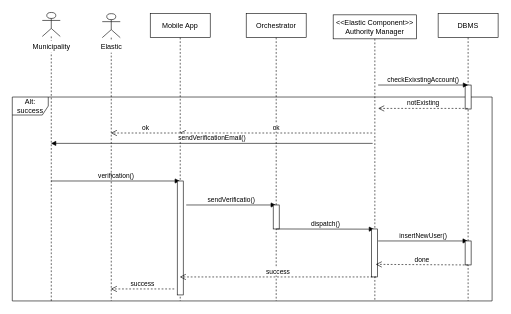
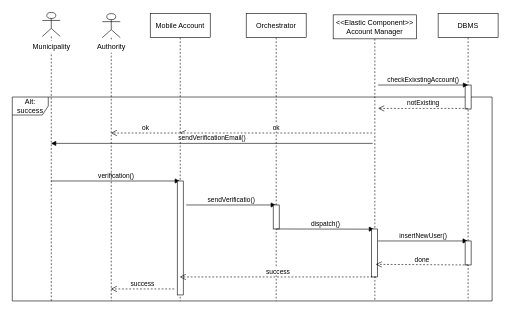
node "Mobile App": label "Mobile App" -> "Mobile Account"
node "<<Elastic Component>>Authority Manager": label "<<Elastic Component>>Authority Manager" -> "<<Elastic Component>>Account Manager"
node "Elastic": label "Elastic" -> "Authority"
